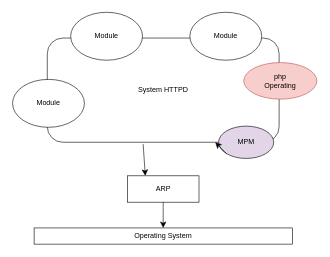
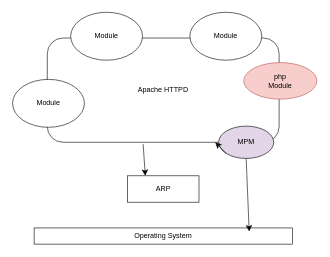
node "php Operating": label "php Operating" -> "php Module"
node "System HTTPD": label "System HTTPD" -> "Apache HTTPD"
edge "MPM" -> "Operating System": added
edge "ARP" -> "Operating System": removed
